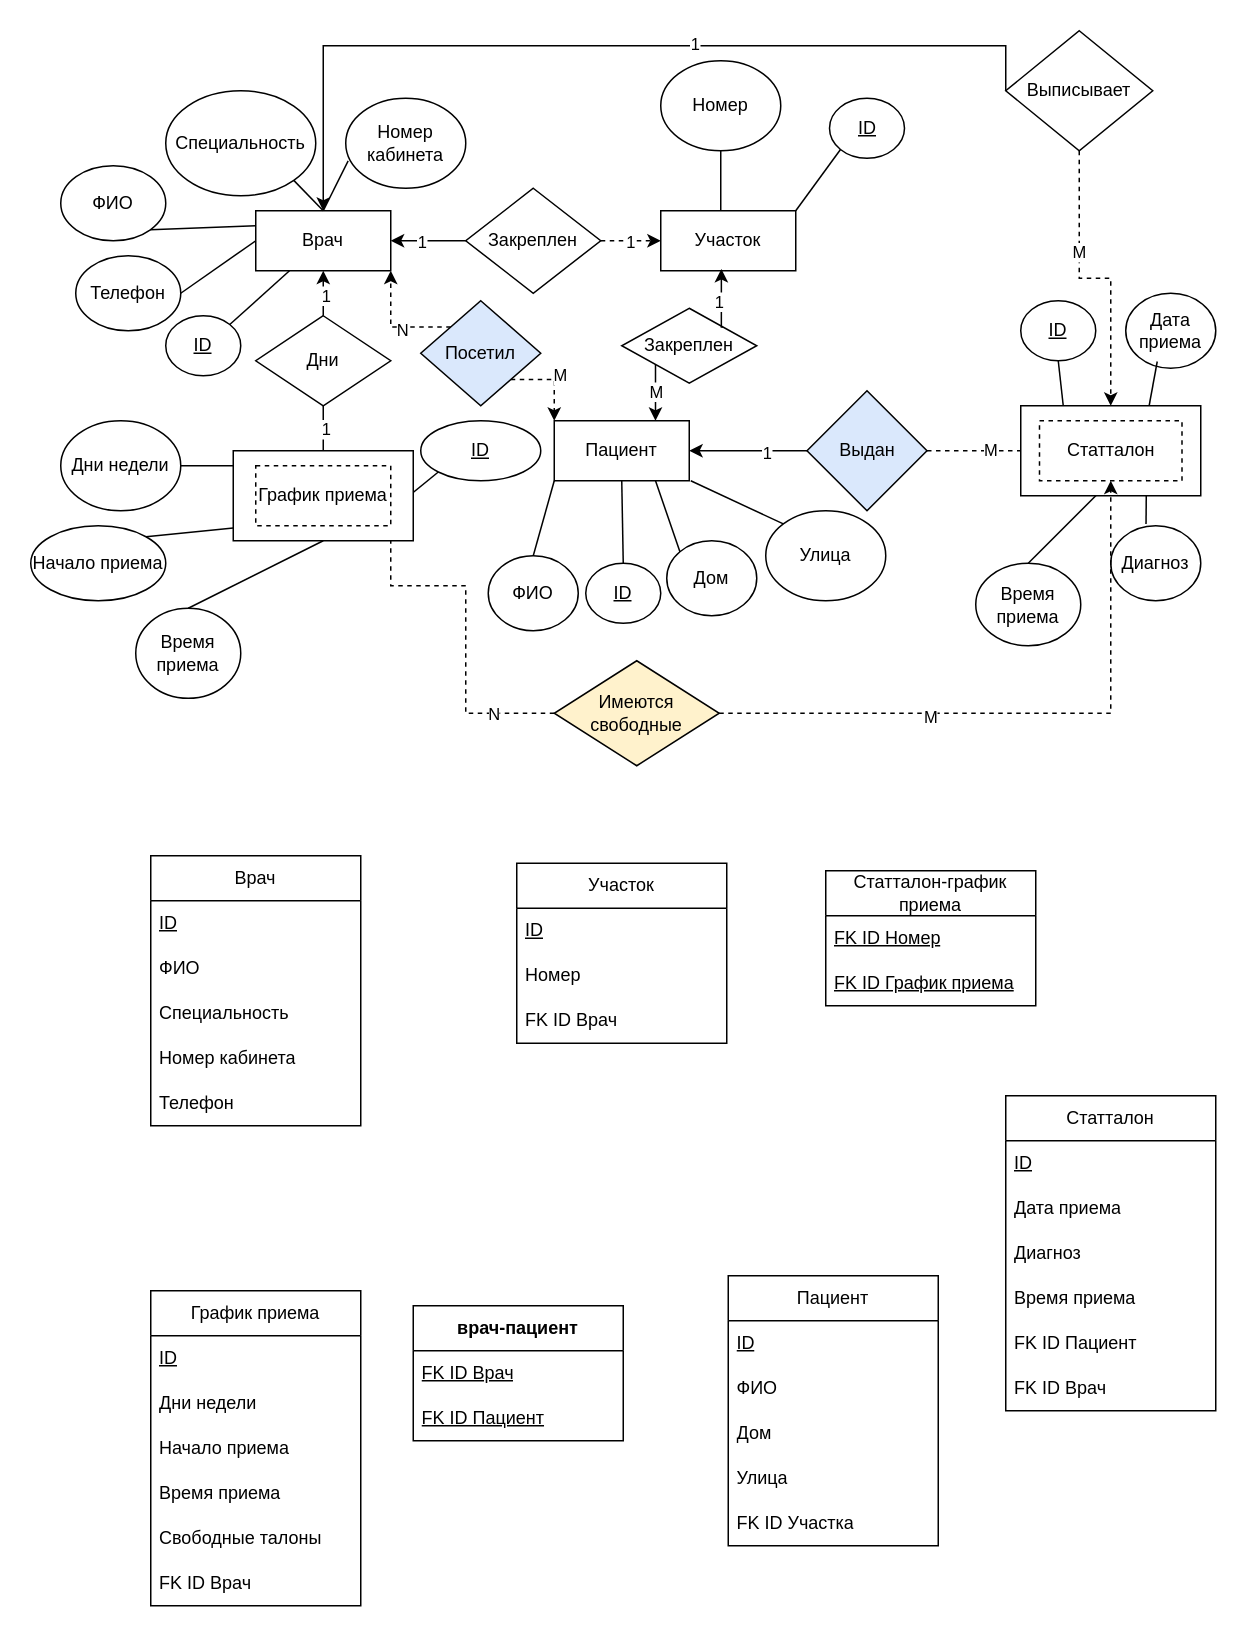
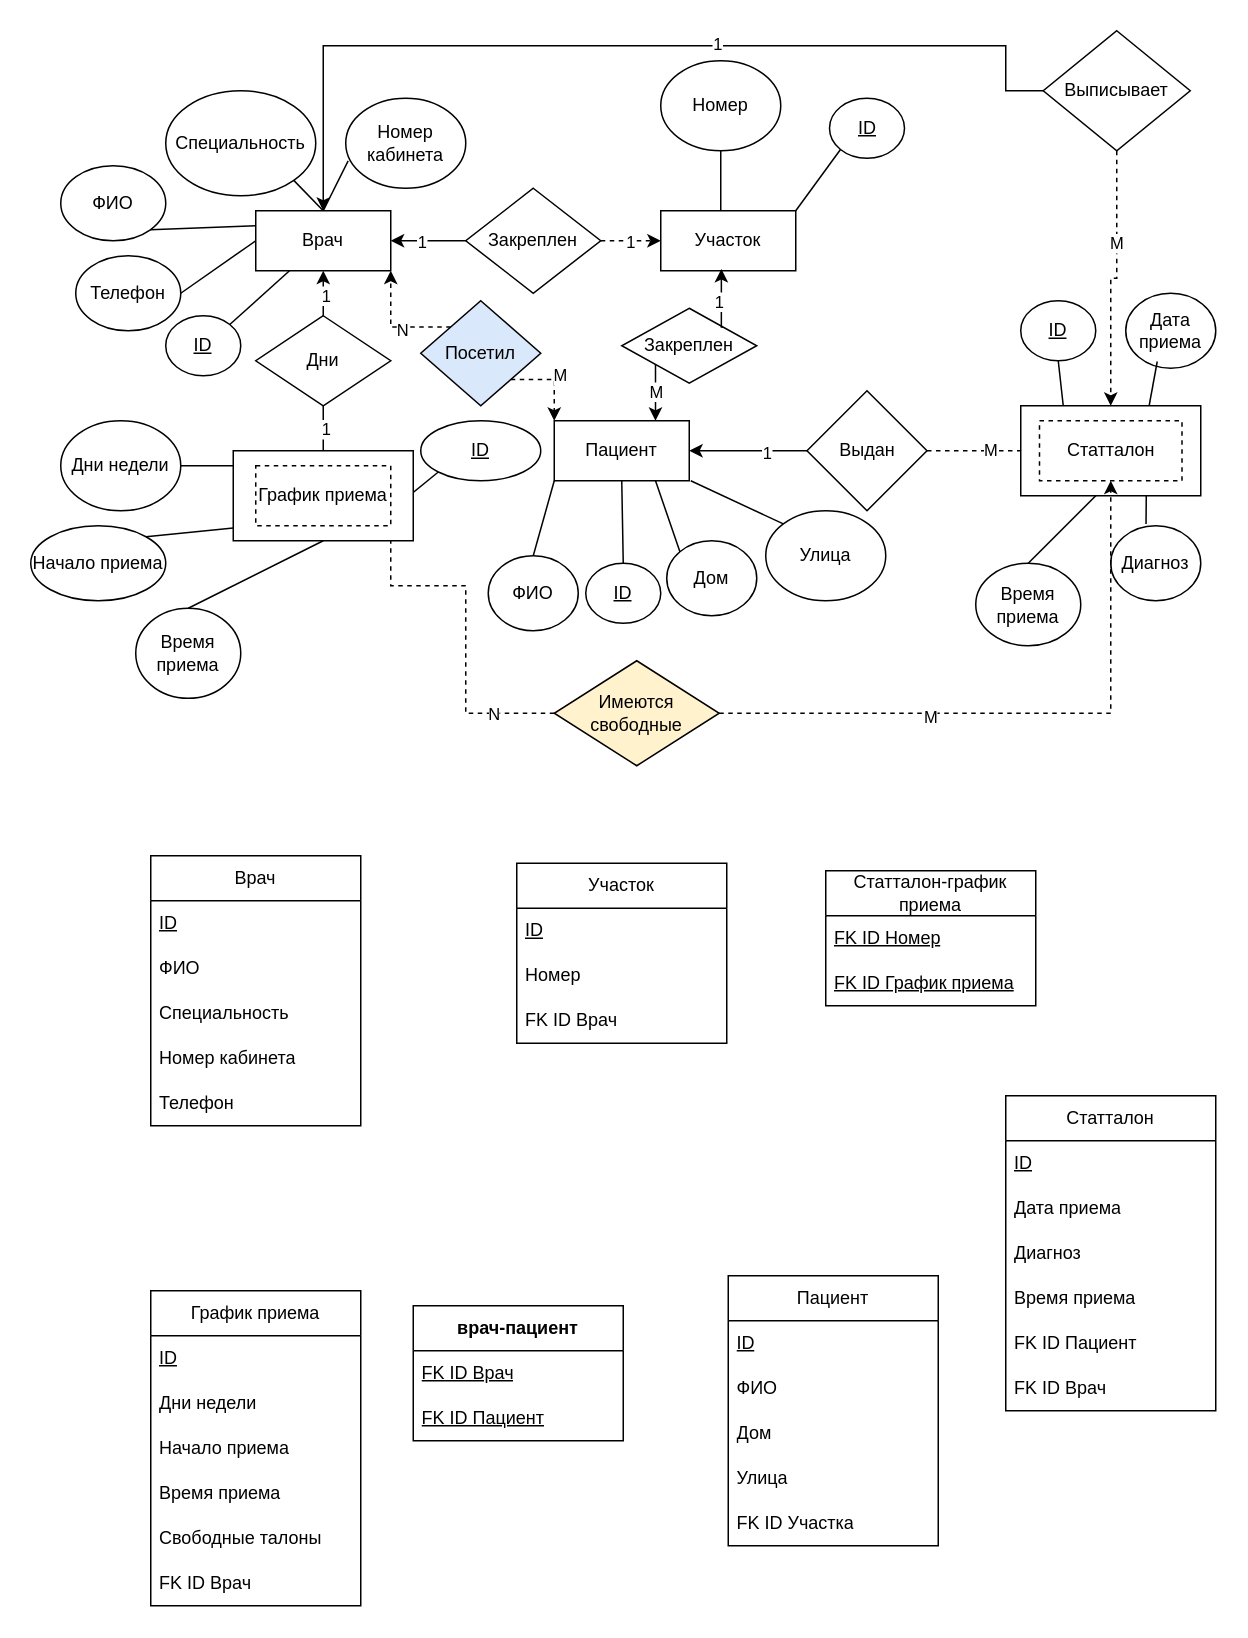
node "Выписывает": moved (1079, 91) -> (1117, 91)
node "Выдан": fillcolor #dae8fc -> #ffffff
